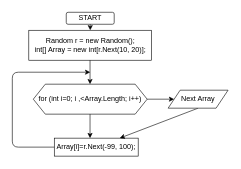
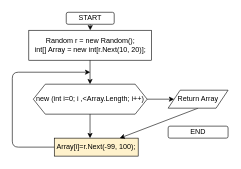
node "for (int i=0; i ,<Array.Length; i++)": label "for (int i=0; i ,<Array.Length; i++)" -> "new (int i=0; i ,<Array.Length; i++)"
node "Next Array": label "Next Array" -> "Return Array"
node "END": added
node "Array[i]=r.Next(-99, 100);": fillcolor #ffffff -> #fff2cc
